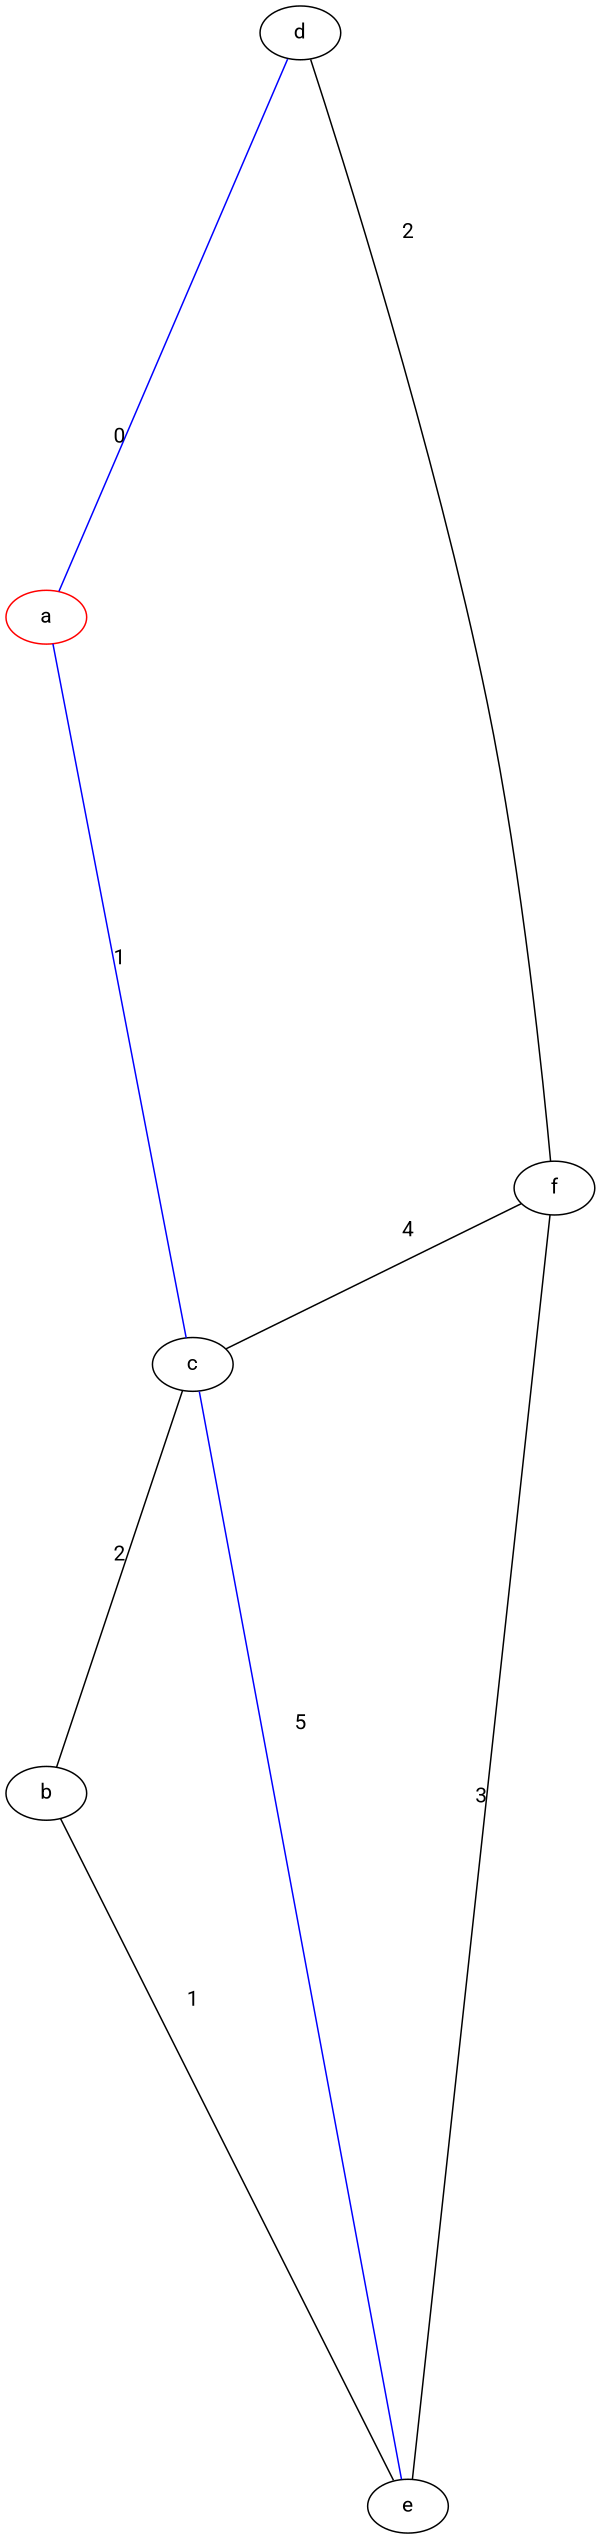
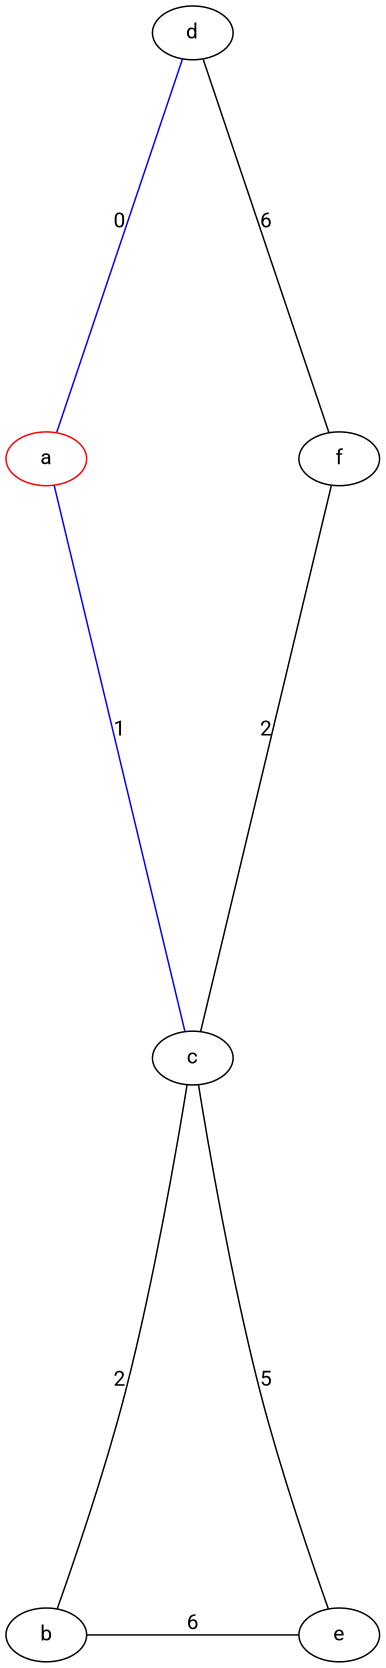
edge "d" -- "f": label "2" -> "6"
edge "f" -- "c": label "4" -> "2"
edge "f" -- "e": removed, label "3"
edge "c" -- "e": color blue -> black
edge "b" -- "e": label "1" -> "6"
